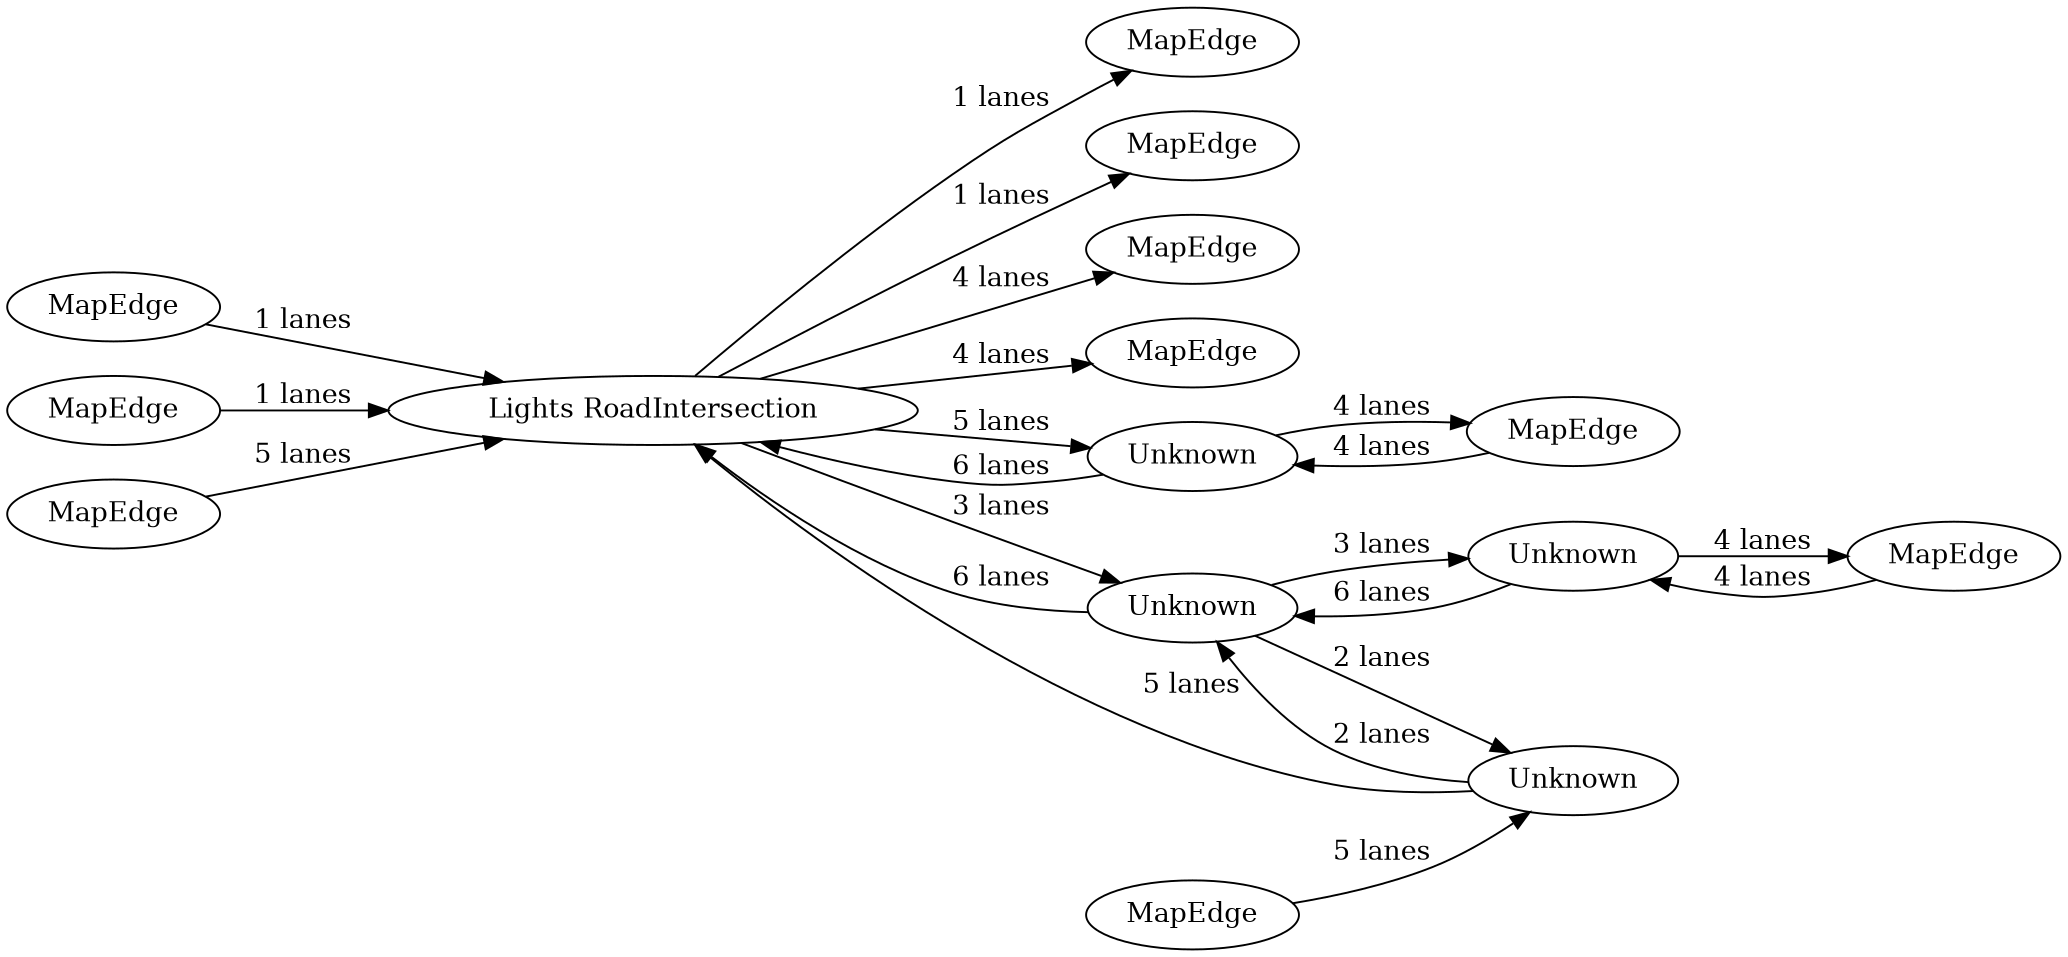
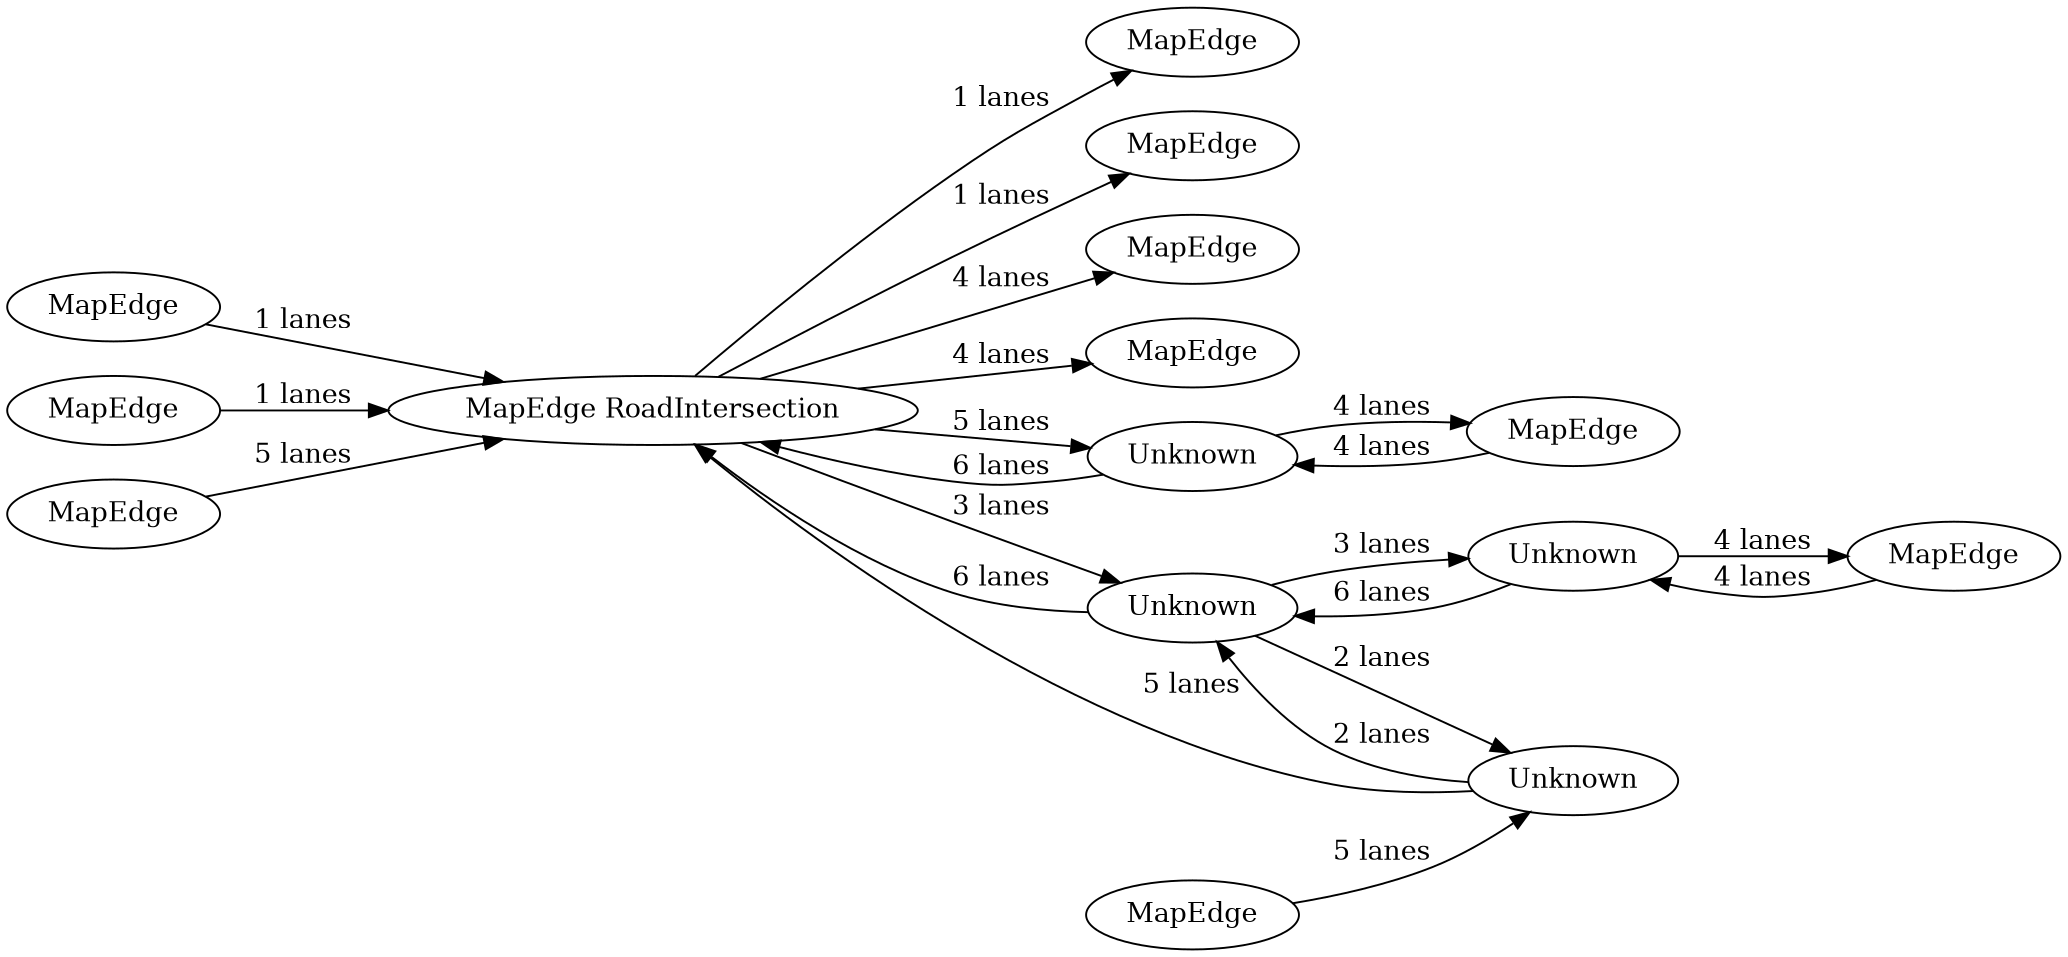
node "Lights RoadIntersection": label "Lights RoadIntersection" -> "MapEdge RoadIntersection"
